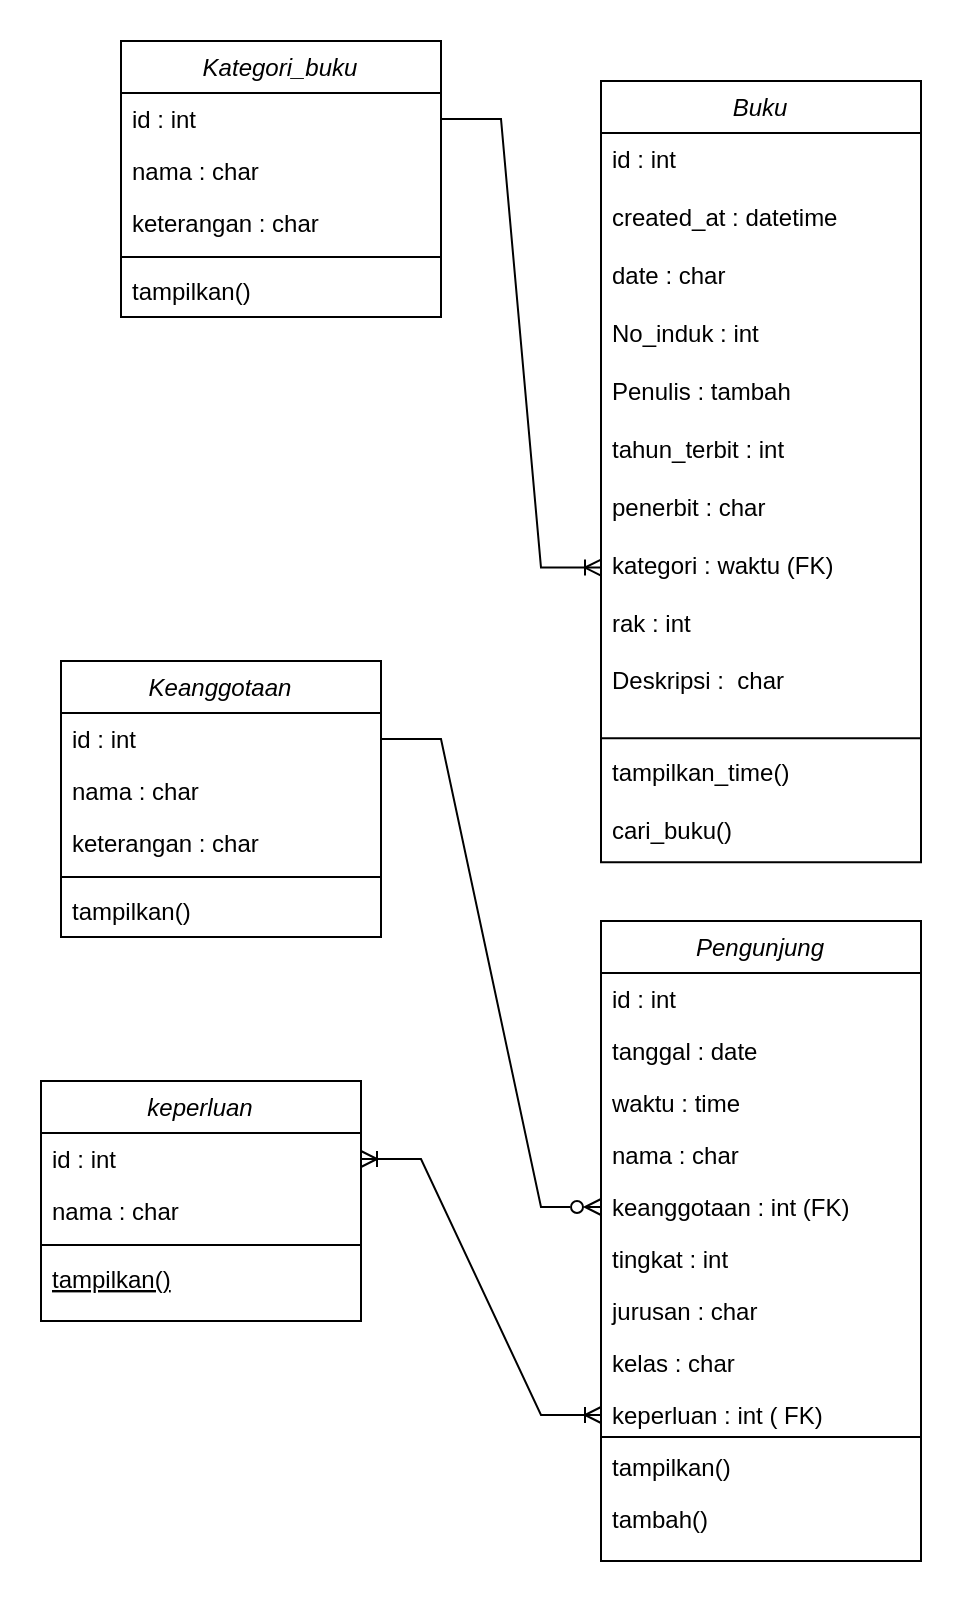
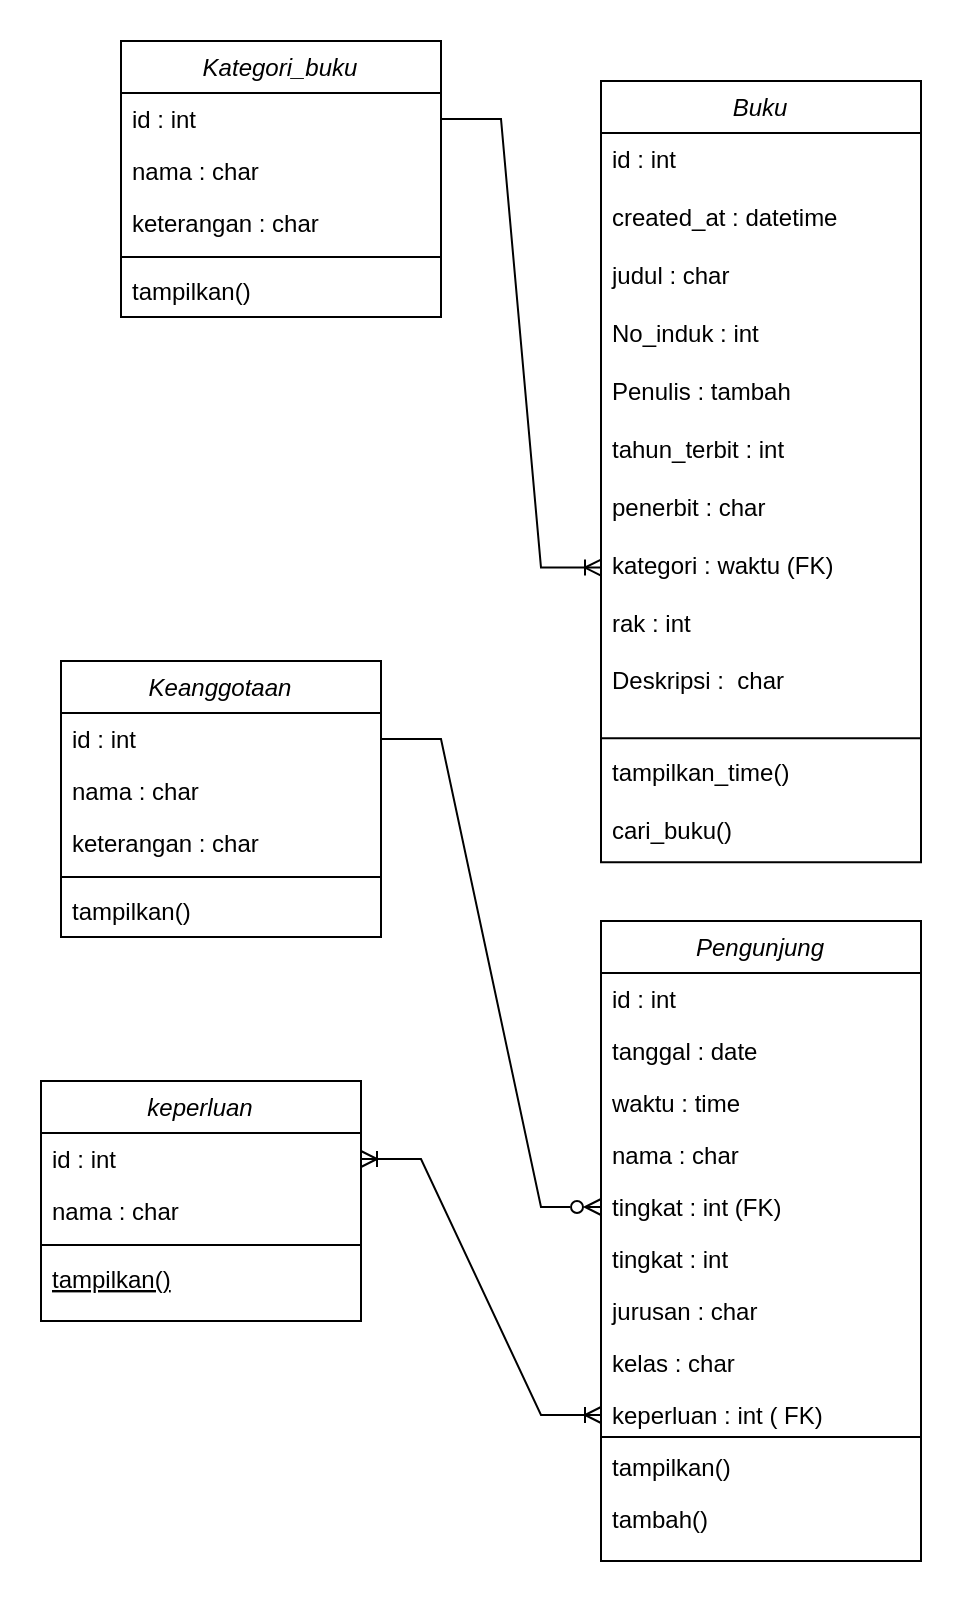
node "date : char": label "date : char" -> "judul : char"
node "keanggotaan : int (FK)": label "keanggotaan : int (FK)" -> "tingkat : int (FK)"
